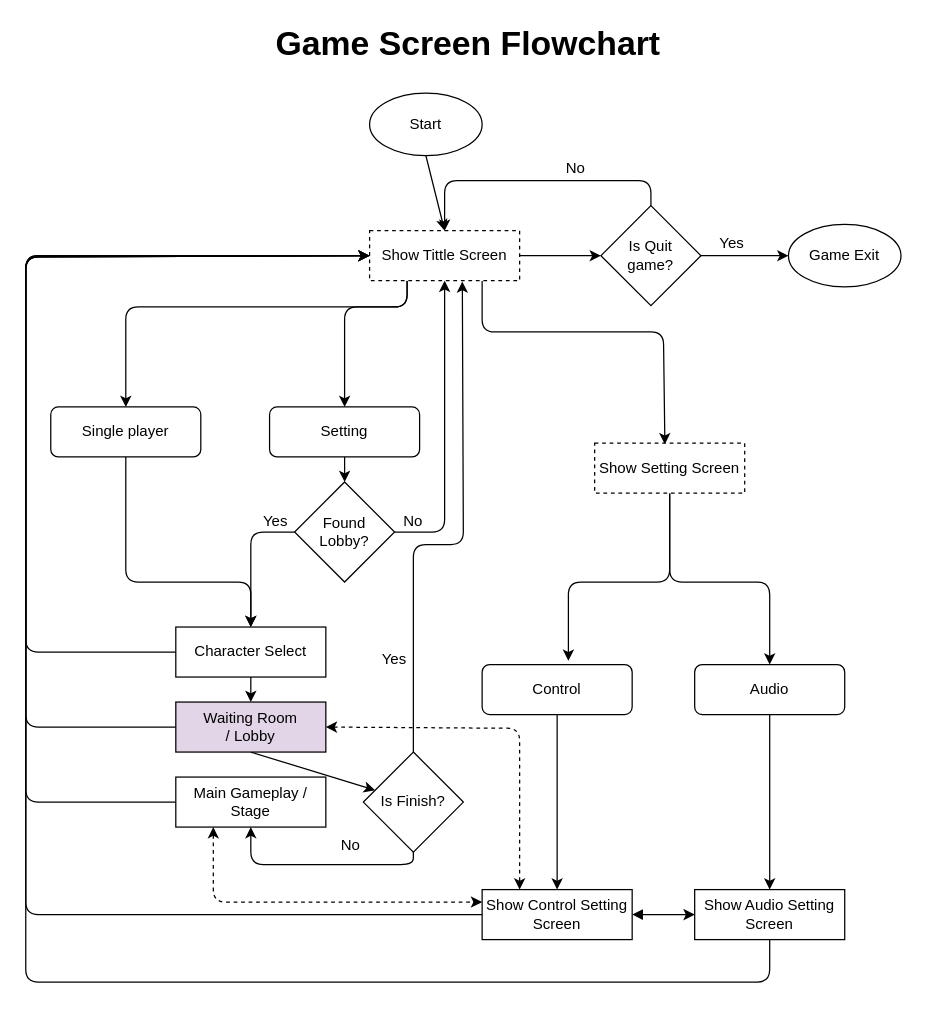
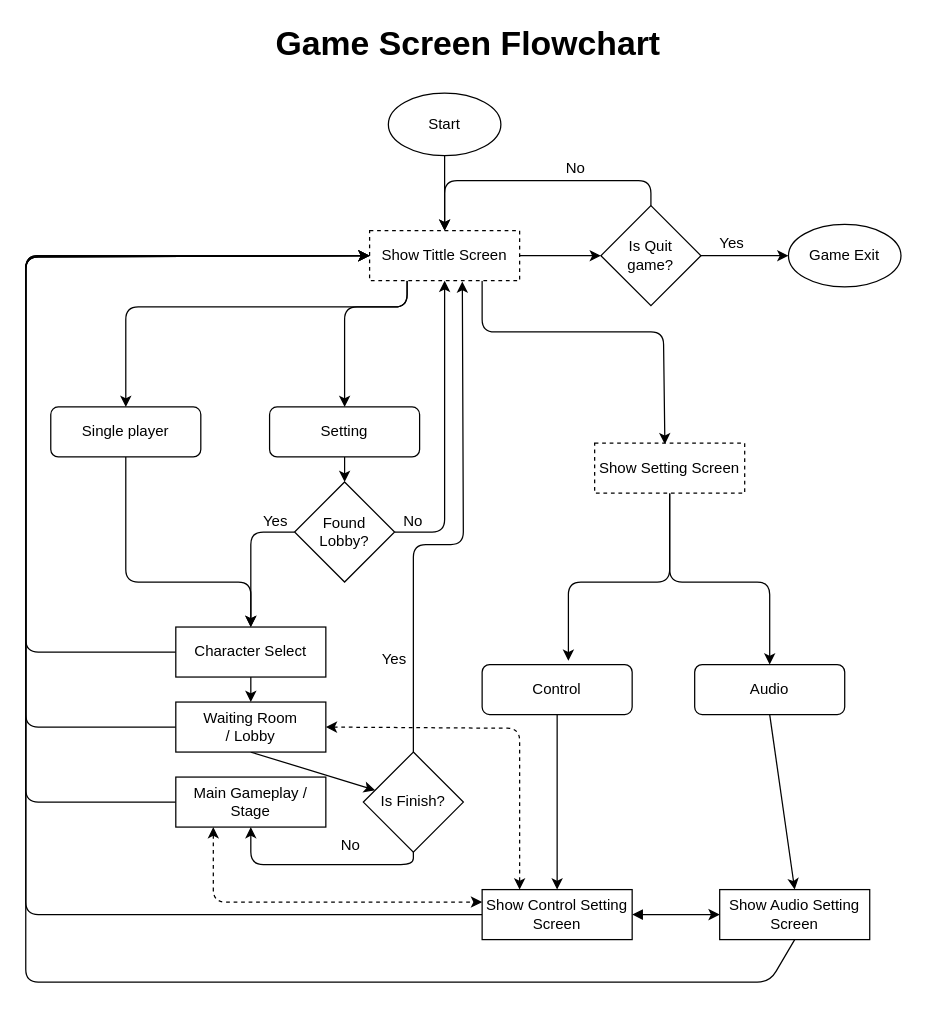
node "Start": moved (426, 124) -> (444, 124)
node "Waiting Room / Lobby": fillcolor #e1d5e7 -> #ffffff
node "Show Audio Setting Screen": moved (769, 914) -> (794, 914)
